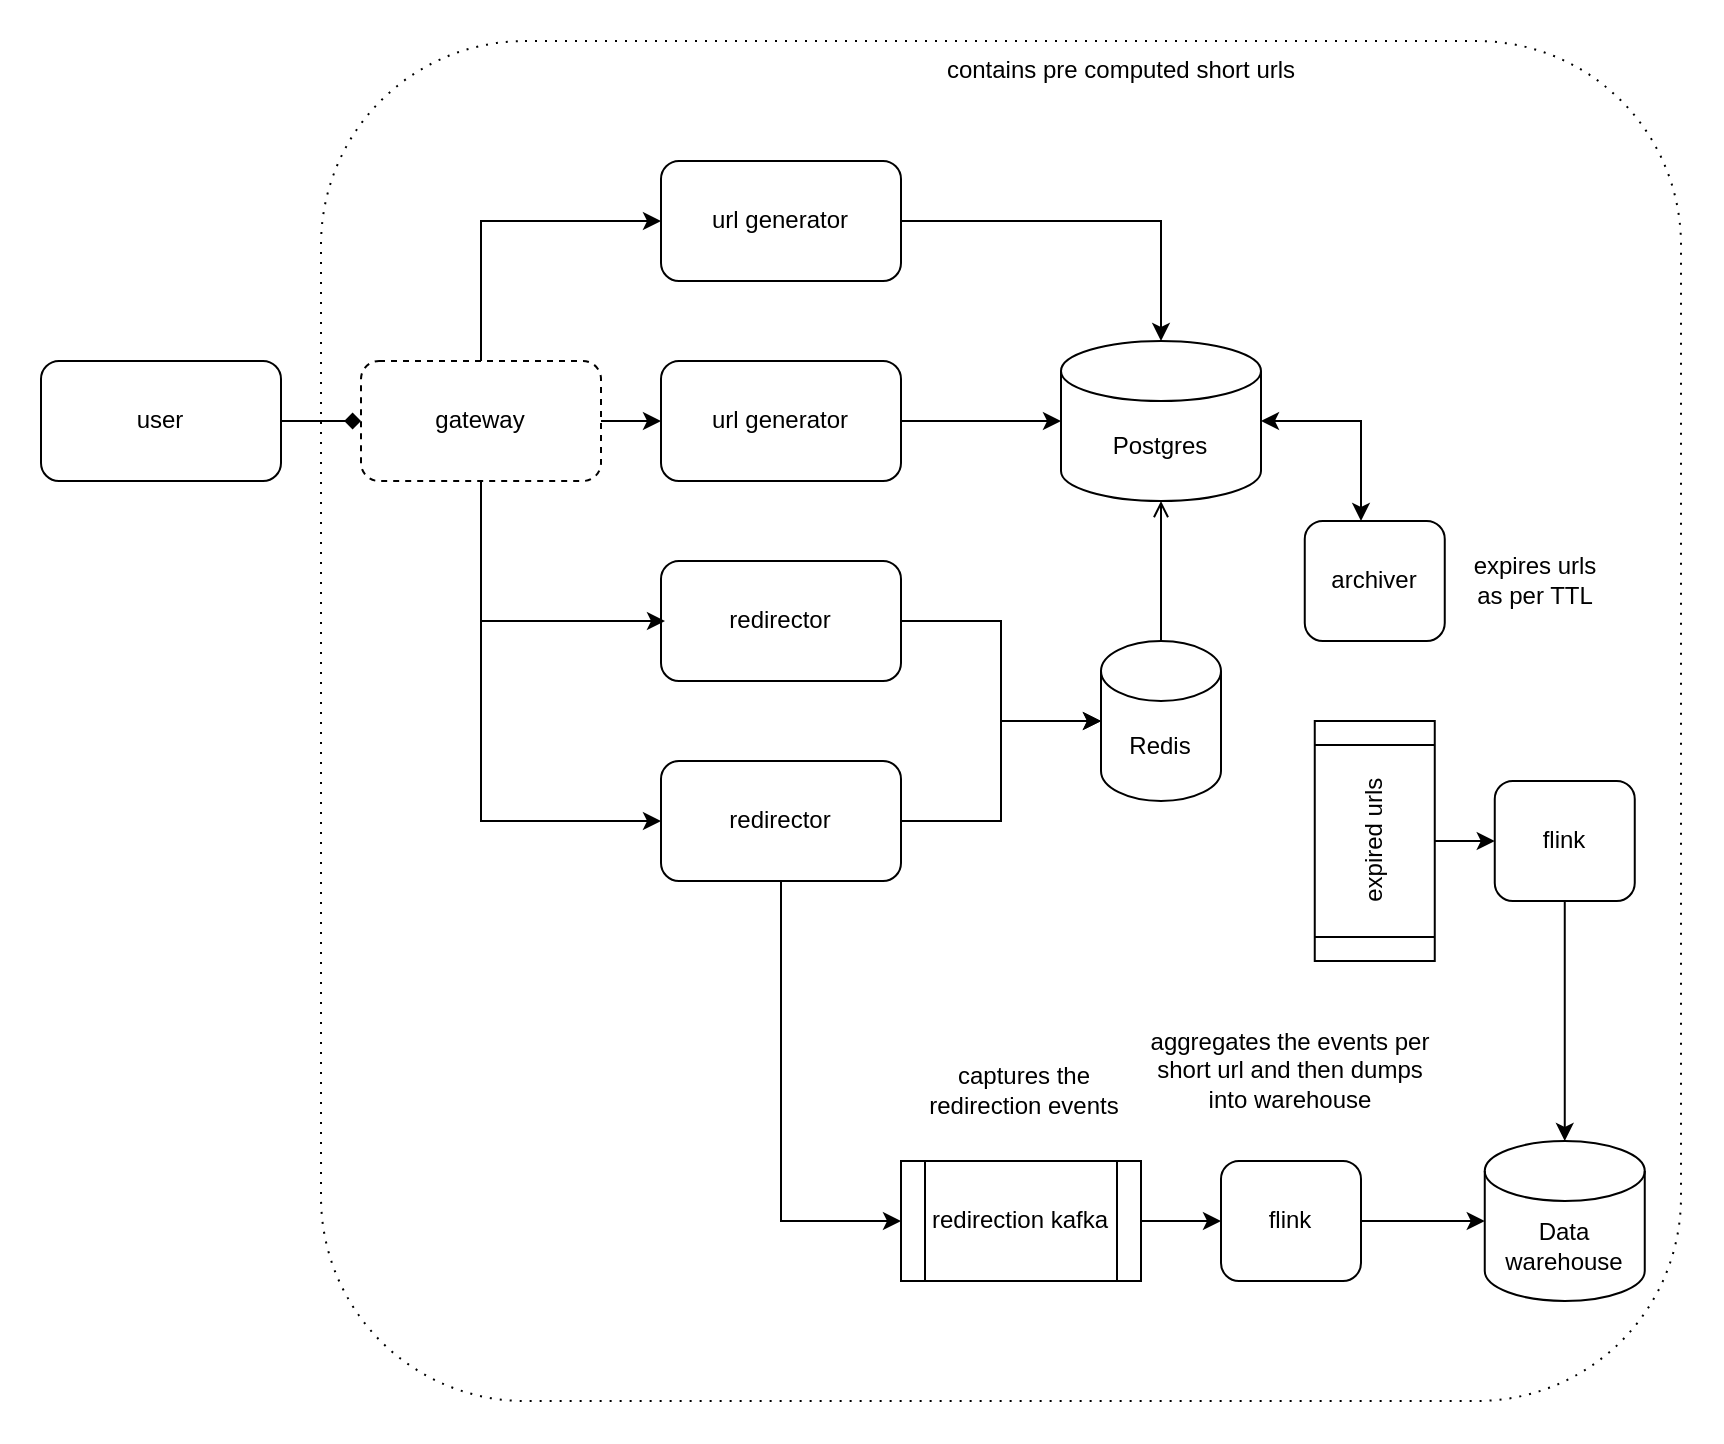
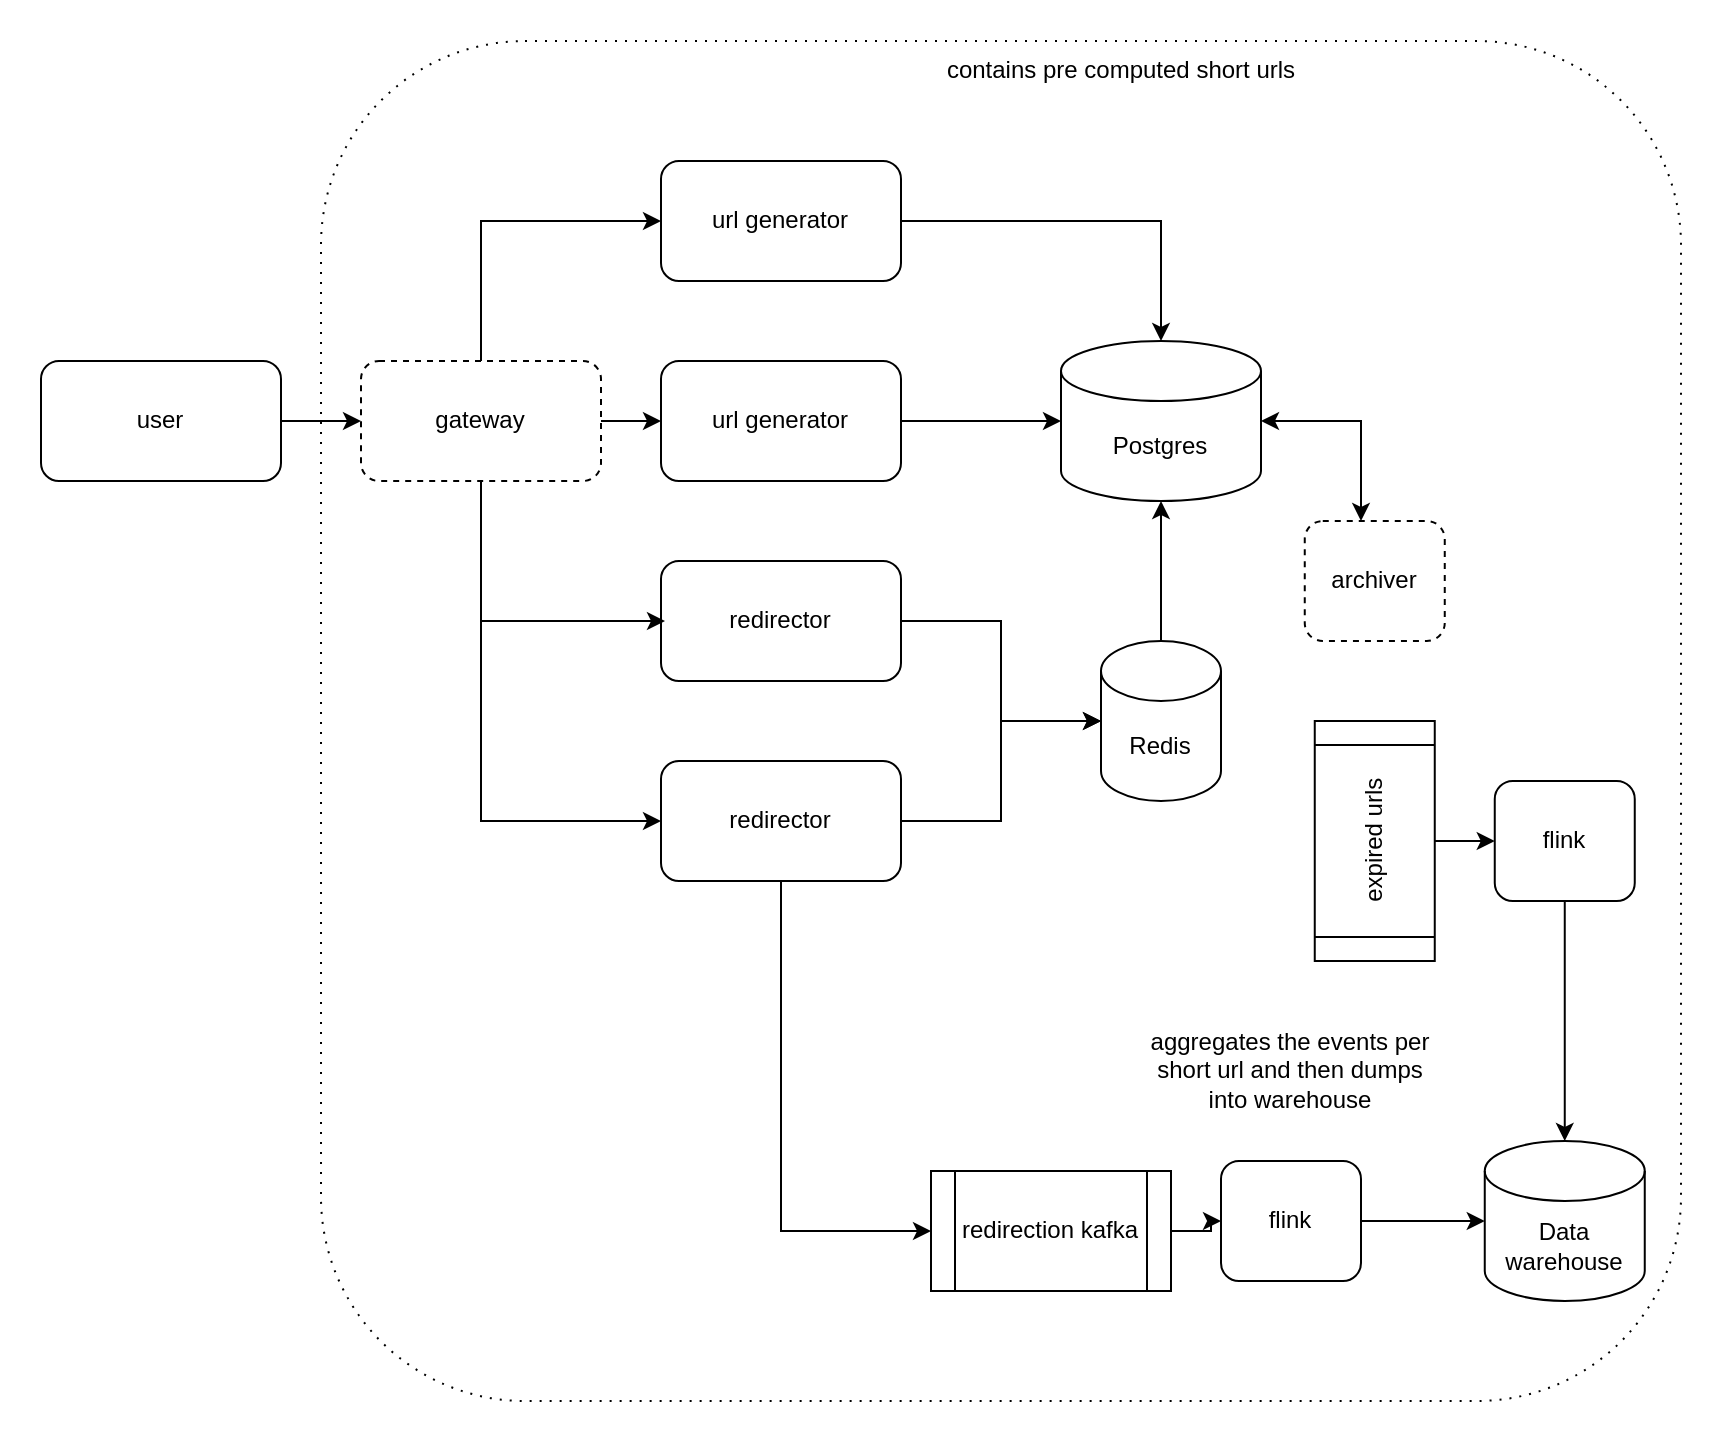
edge "user" -> "gateway": arrowhead diamond -> classic
edge "Redis" -> "Postgres": arrowhead open -> classic
node "archiver": style solid -> dashed
node "expires urls as per TTL": removed
node "captures the redirection events": removed
node "redirection kafka": moved (1021, 1221) -> (1051, 1231)
